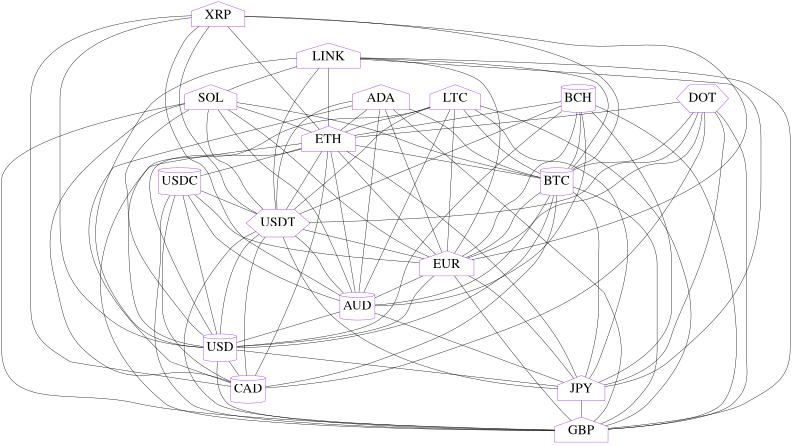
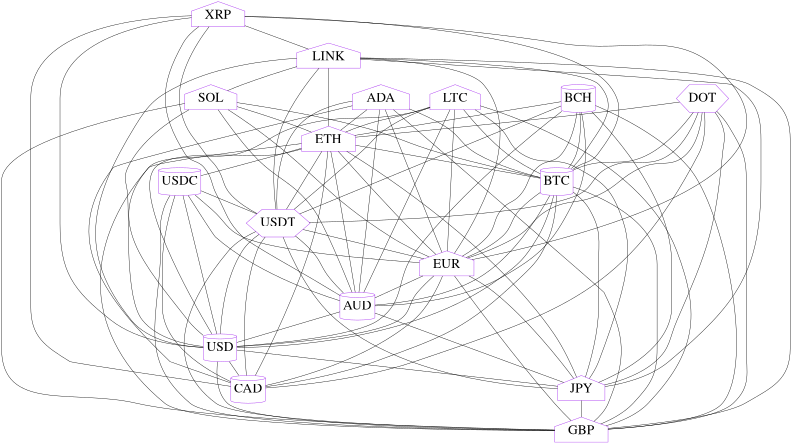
edge "XRP" -- "ETH": now "XRP" -- "LINK"
edge "SOL" -- "USDT": removed
edge "SOL" -- "CAD": now "EUR" -- "CAD"
